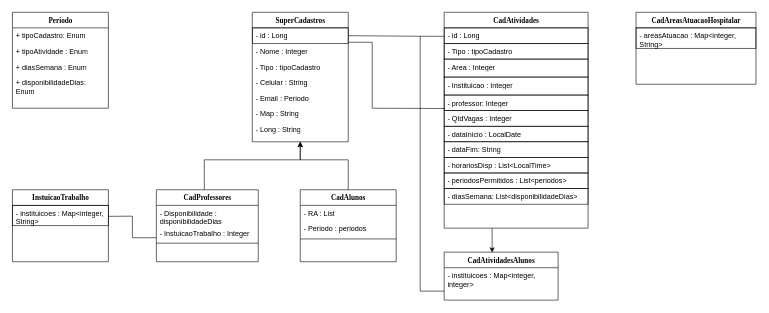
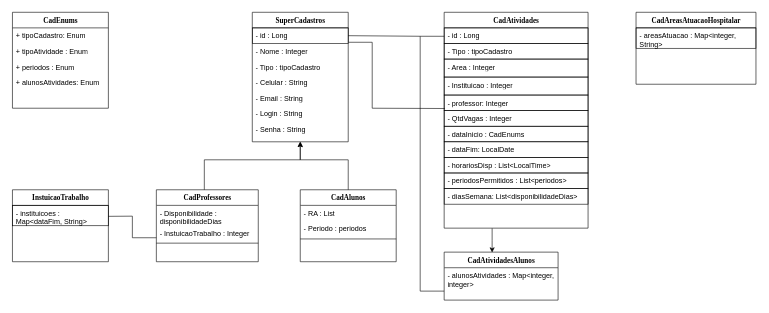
node "Periodo": label "Periodo" -> "CadEnums"
node "+ diasSemana : Enum": label "+ diasSemana : Enum" -> "+ periodos : Enum"
node "+ disponibilidadeDias: Enum": label "+ disponibilidadeDias: Enum" -> "+ alunosAtividades: Enum"
node "- Email : Periodo": label "- Email : Periodo" -> "- Email : String"
node "- Map : String": label "- Map : String" -> "- Login : String"
node "- Long : String": label "- Long : String" -> "- Senha : String"
node "- dataInicio : LocalDate": label "- dataInicio : LocalDate" -> "- dataInicio : CadEnums"
node "- dataFim: String": label "- dataFim: String" -> "- dataFim: LocalDate"
node "- instituicoes : Map<integer, String>": label "- instituicoes : Map<integer, String>" -> "- instituicoes : Map<dataFim, String>"
node "- instituicoes : Map<integer, integer>": label "- instituicoes : Map<integer, integer>" -> "- alunosAtividades : Map<integer, integer>"
